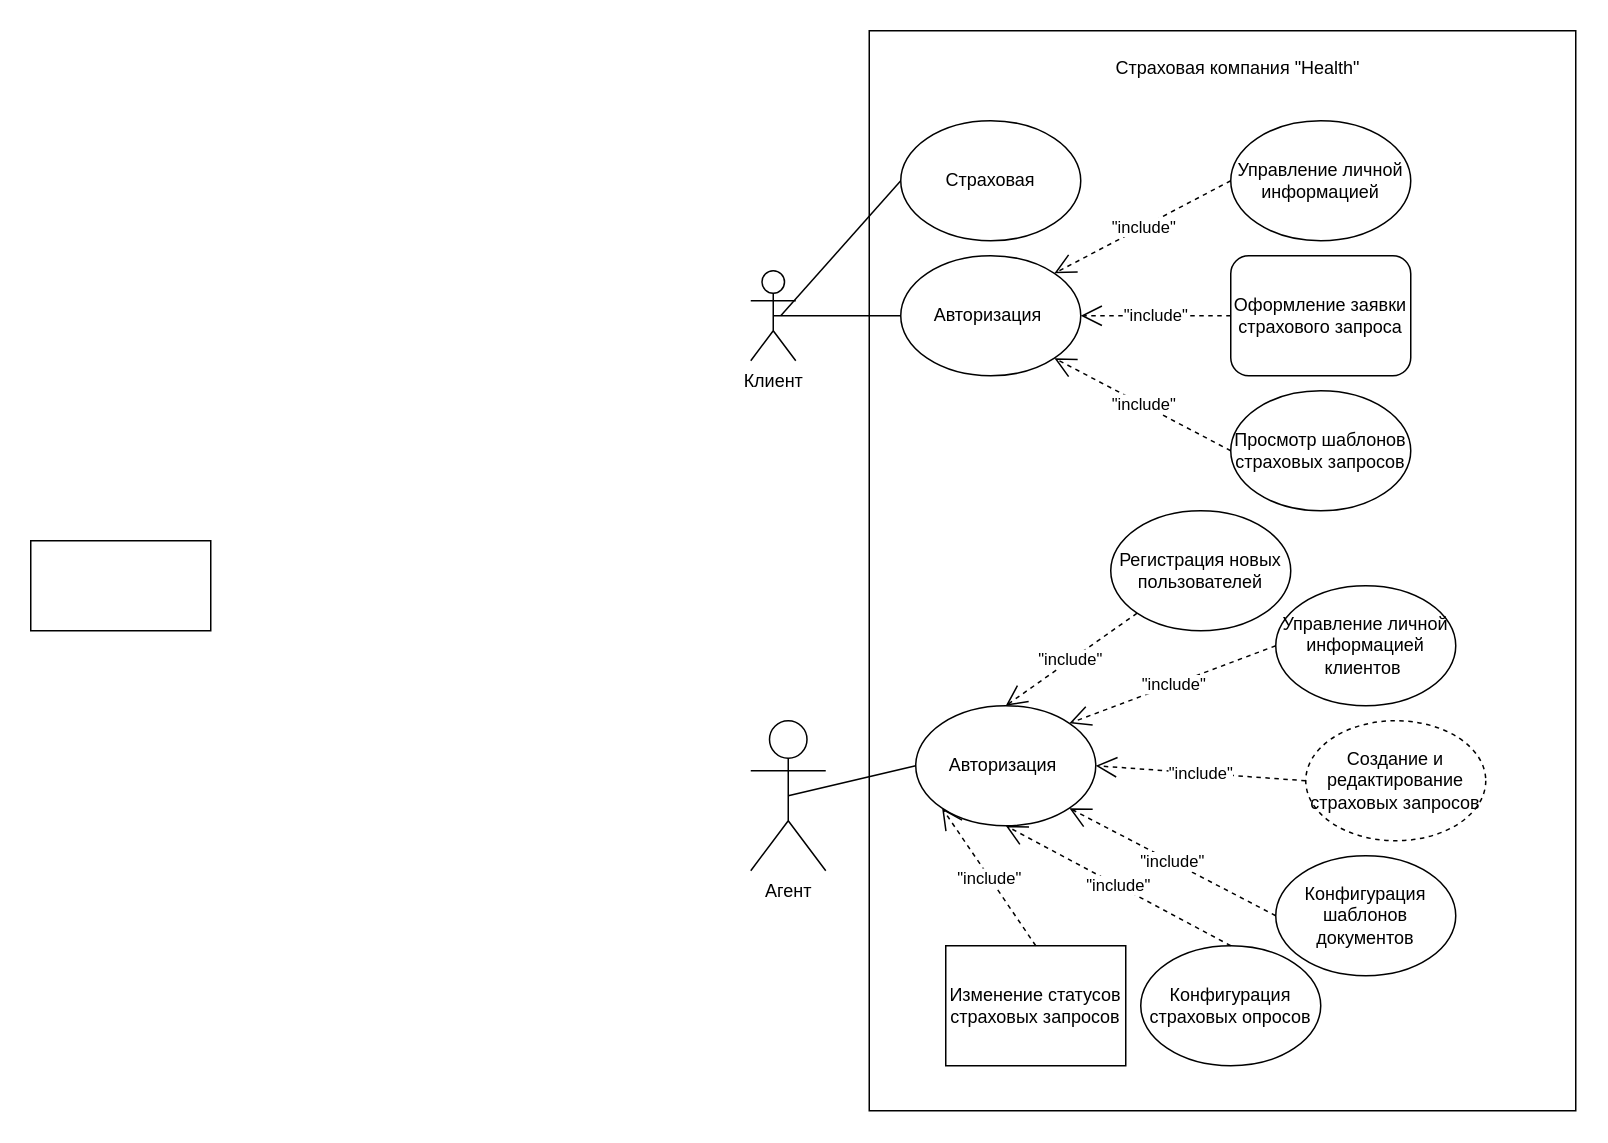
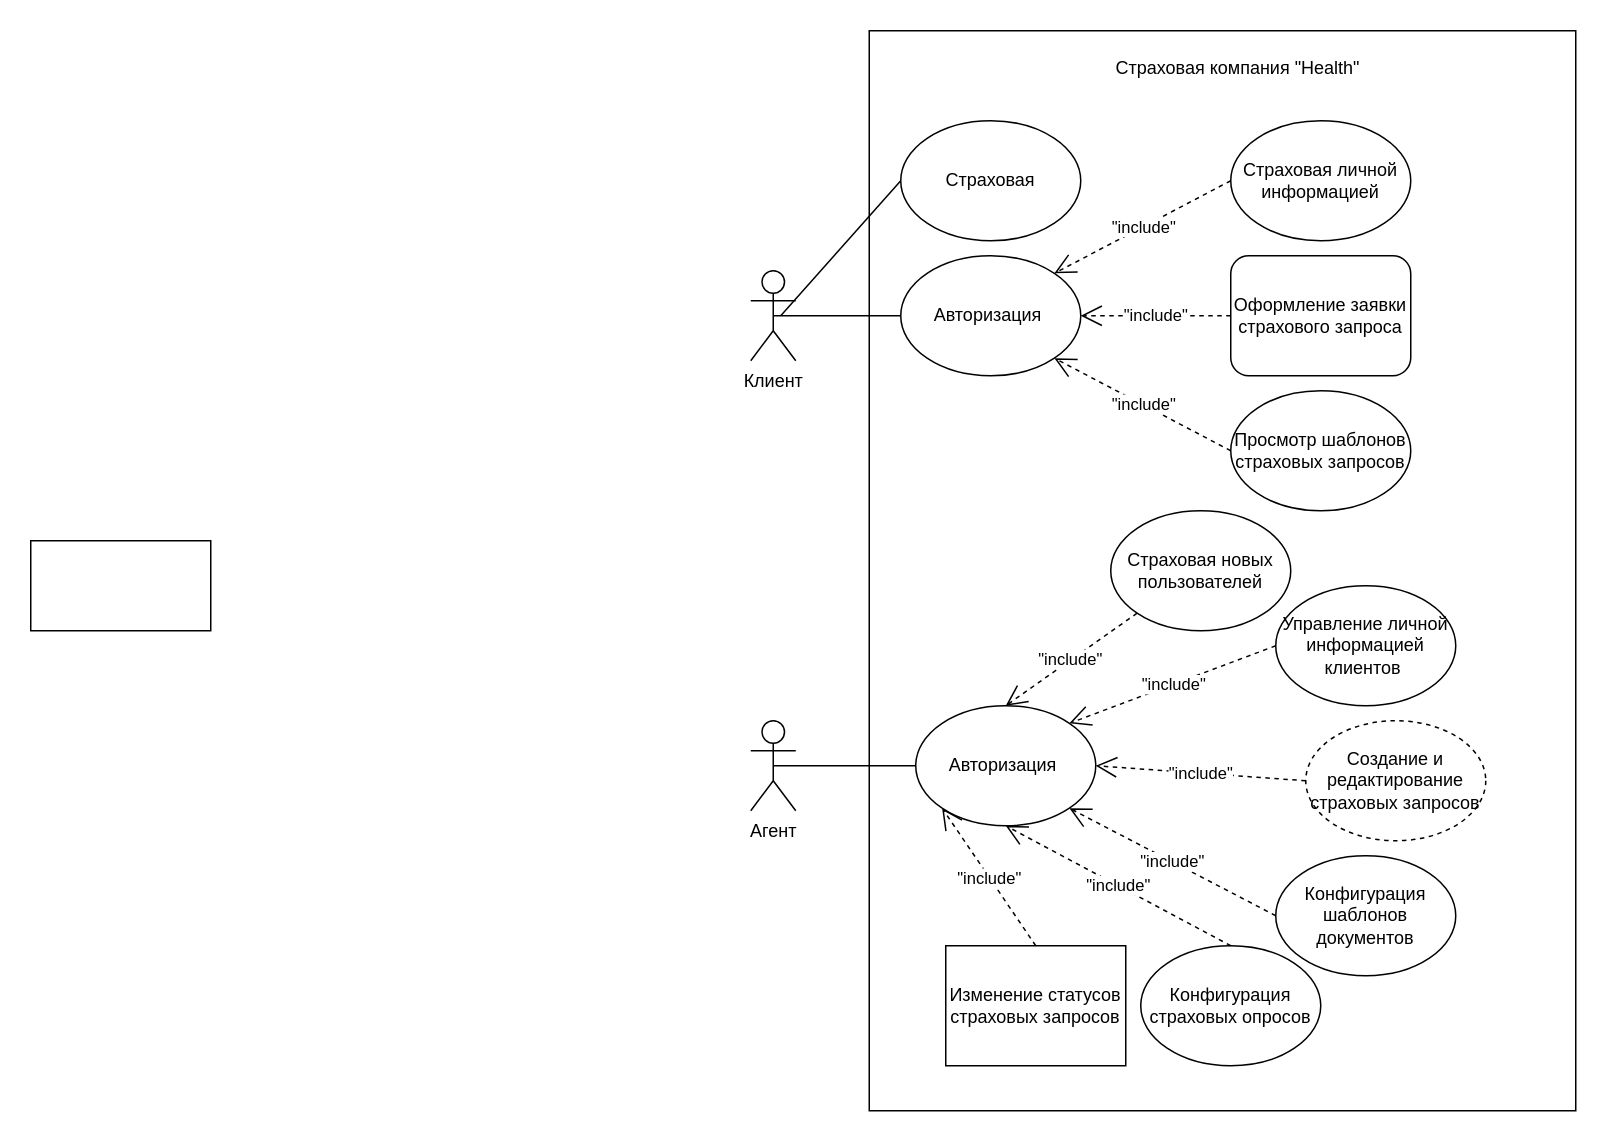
node "Управление личной информацией": label "Управление личной информацией" -> "Страховая личной информацией"
node "Регистрация новых пользователей": label "Регистрация новых пользователей" -> "Страховая новых пользователей"
node "Агент": size 75x150 -> 45x90
